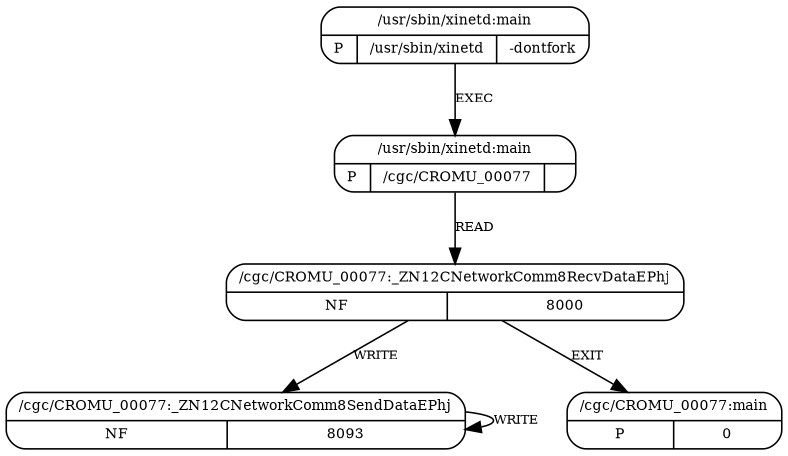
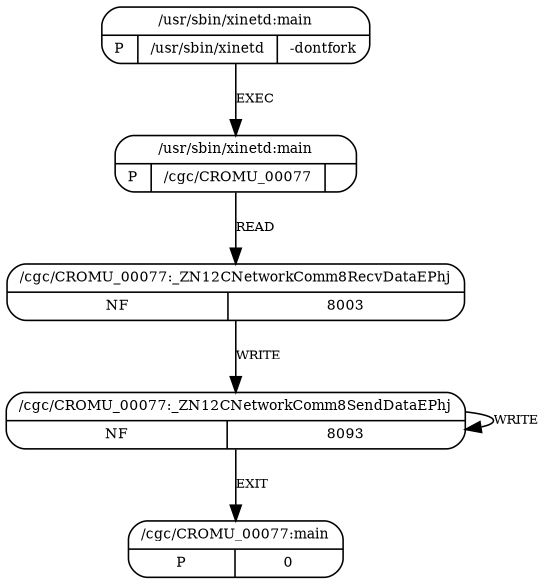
node "/cgc/CROMU_00077:_ZN12CNetworkComm8RecvDataEPhj": text "8000" -> "8003"
edge "/cgc/CROMU_00077:_ZN12CNetworkComm8RecvDataEPhj" -> "/cgc/CROMU_00077:main": now "/cgc/CROMU_00077:_ZN12CNetworkComm8SendDataEPhj" -> "/cgc/CROMU_00077:main"
